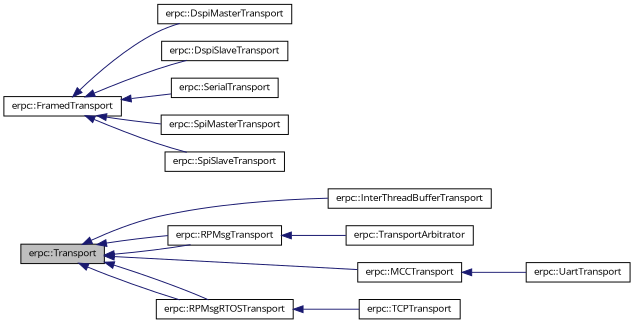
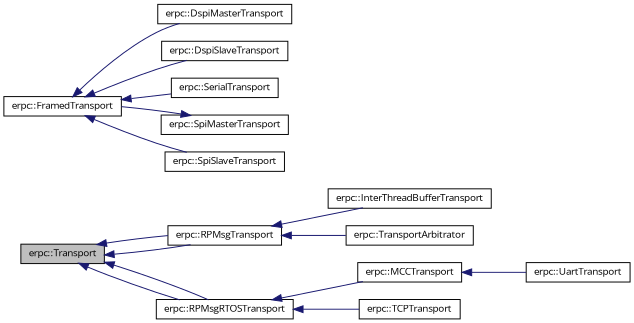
edge "erpc::SpiMasterTransport" -> "erpc::FramedTransport": reversed
edge "erpc::InterThreadBufferTransport" -> "erpc::Transport": now "erpc::InterThreadBufferTransport" -> "erpc::RPMsgTransport"
edge "erpc::MCCTransport" -> "erpc::Transport": now "erpc::MCCTransport" -> "erpc::RPMsgRTOSTransport"
